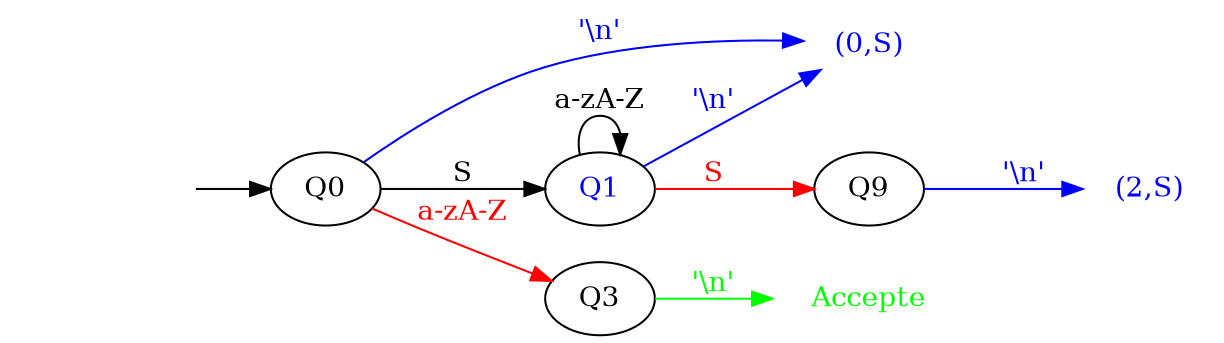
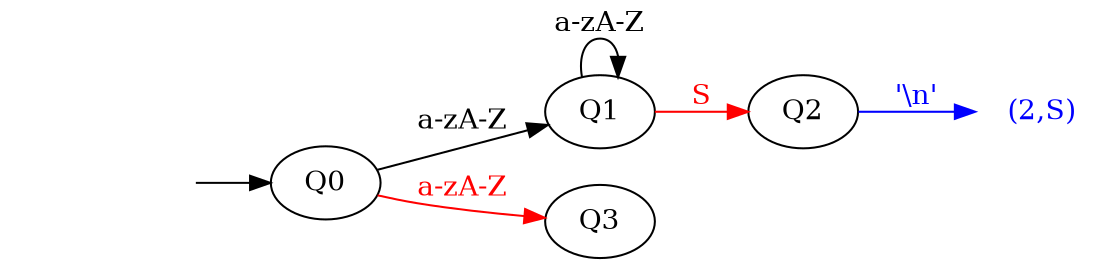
node "(0,S)": removed
edge "Q0" -> "Q1": label "S" -> "a-zA-Z"
node "Q1": fontcolor blue -> black
node "Q9": label "Q9" -> "Q2"
node "Accepte": removed
